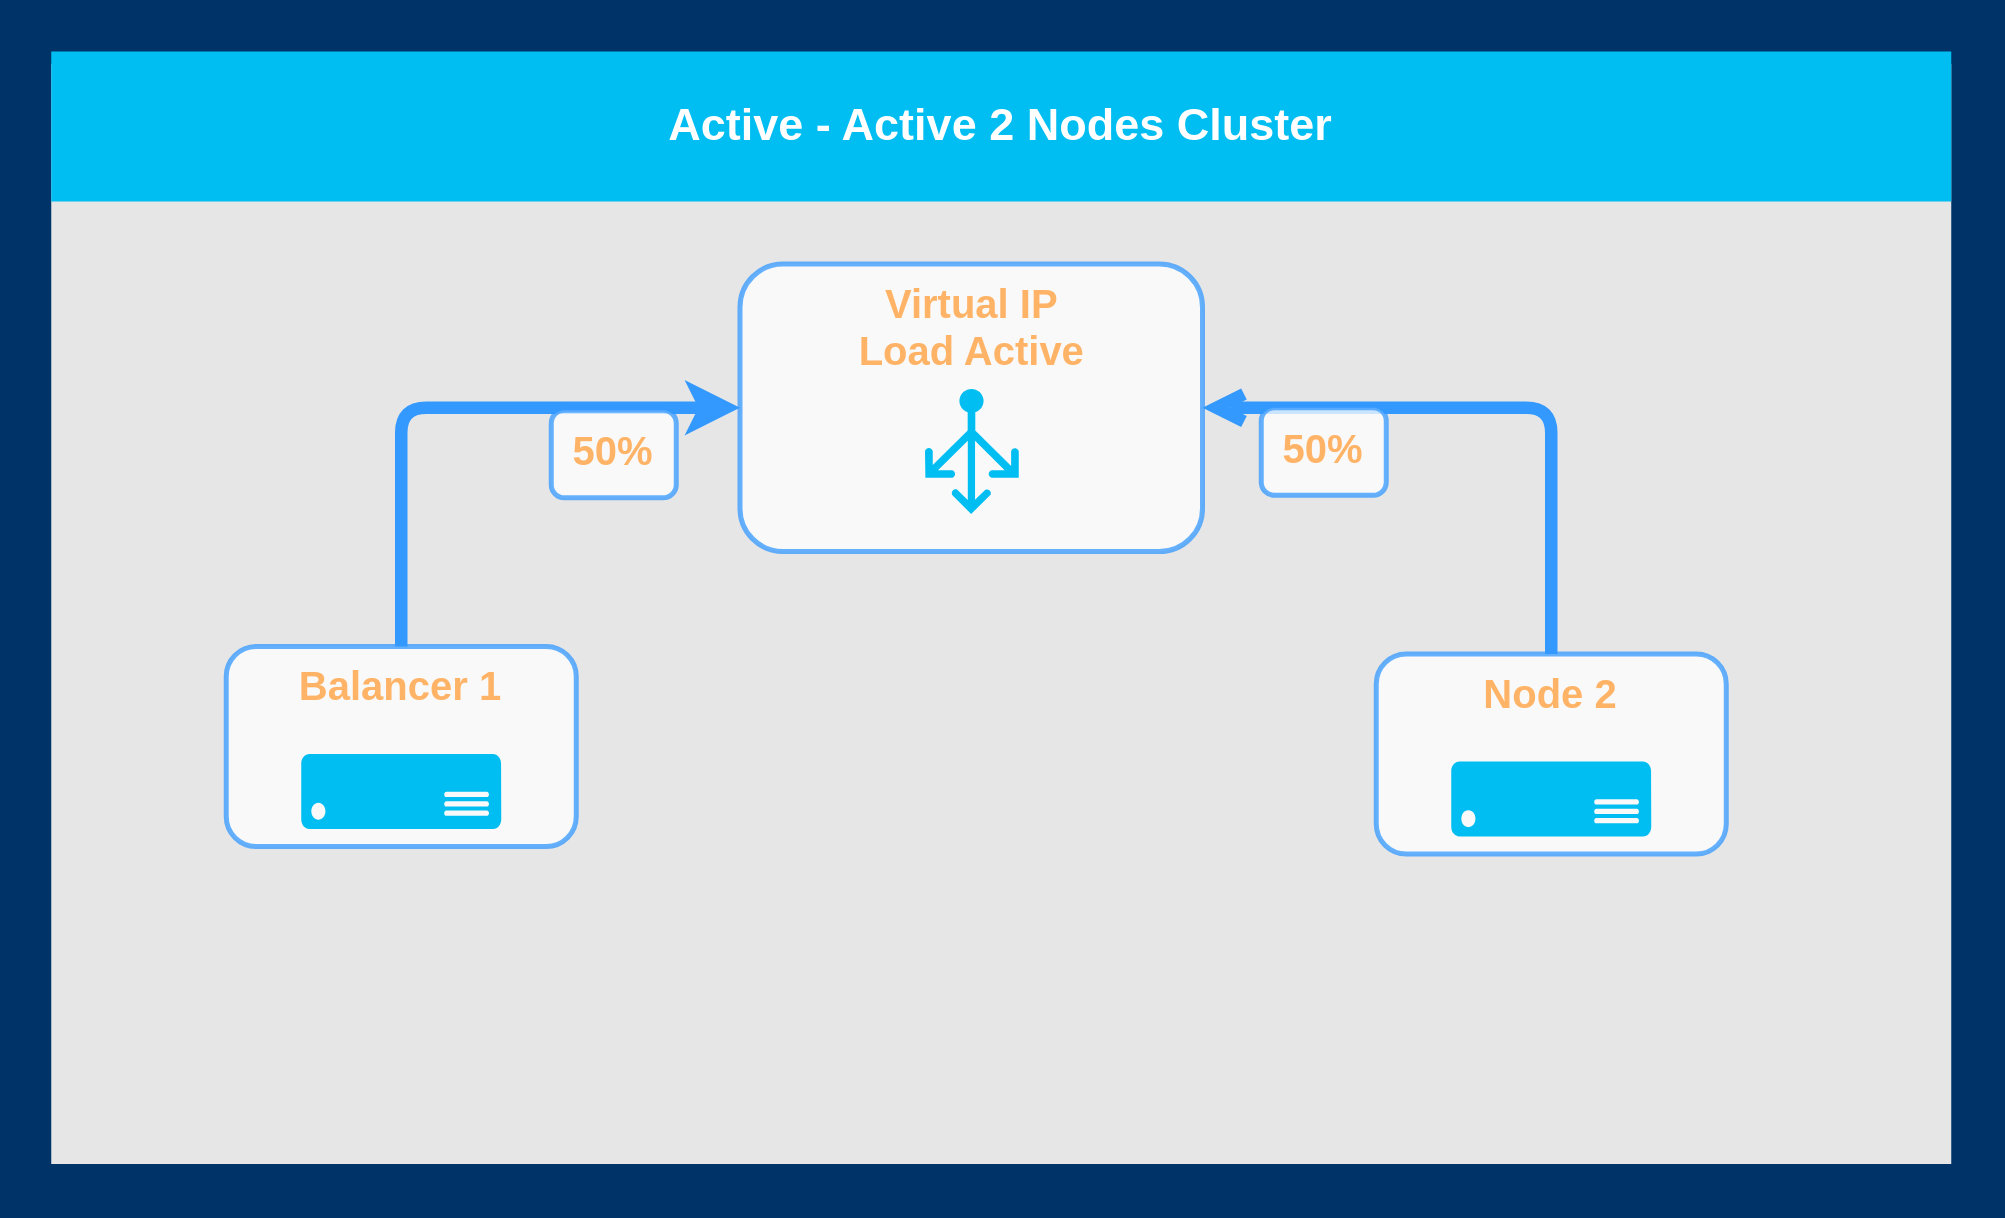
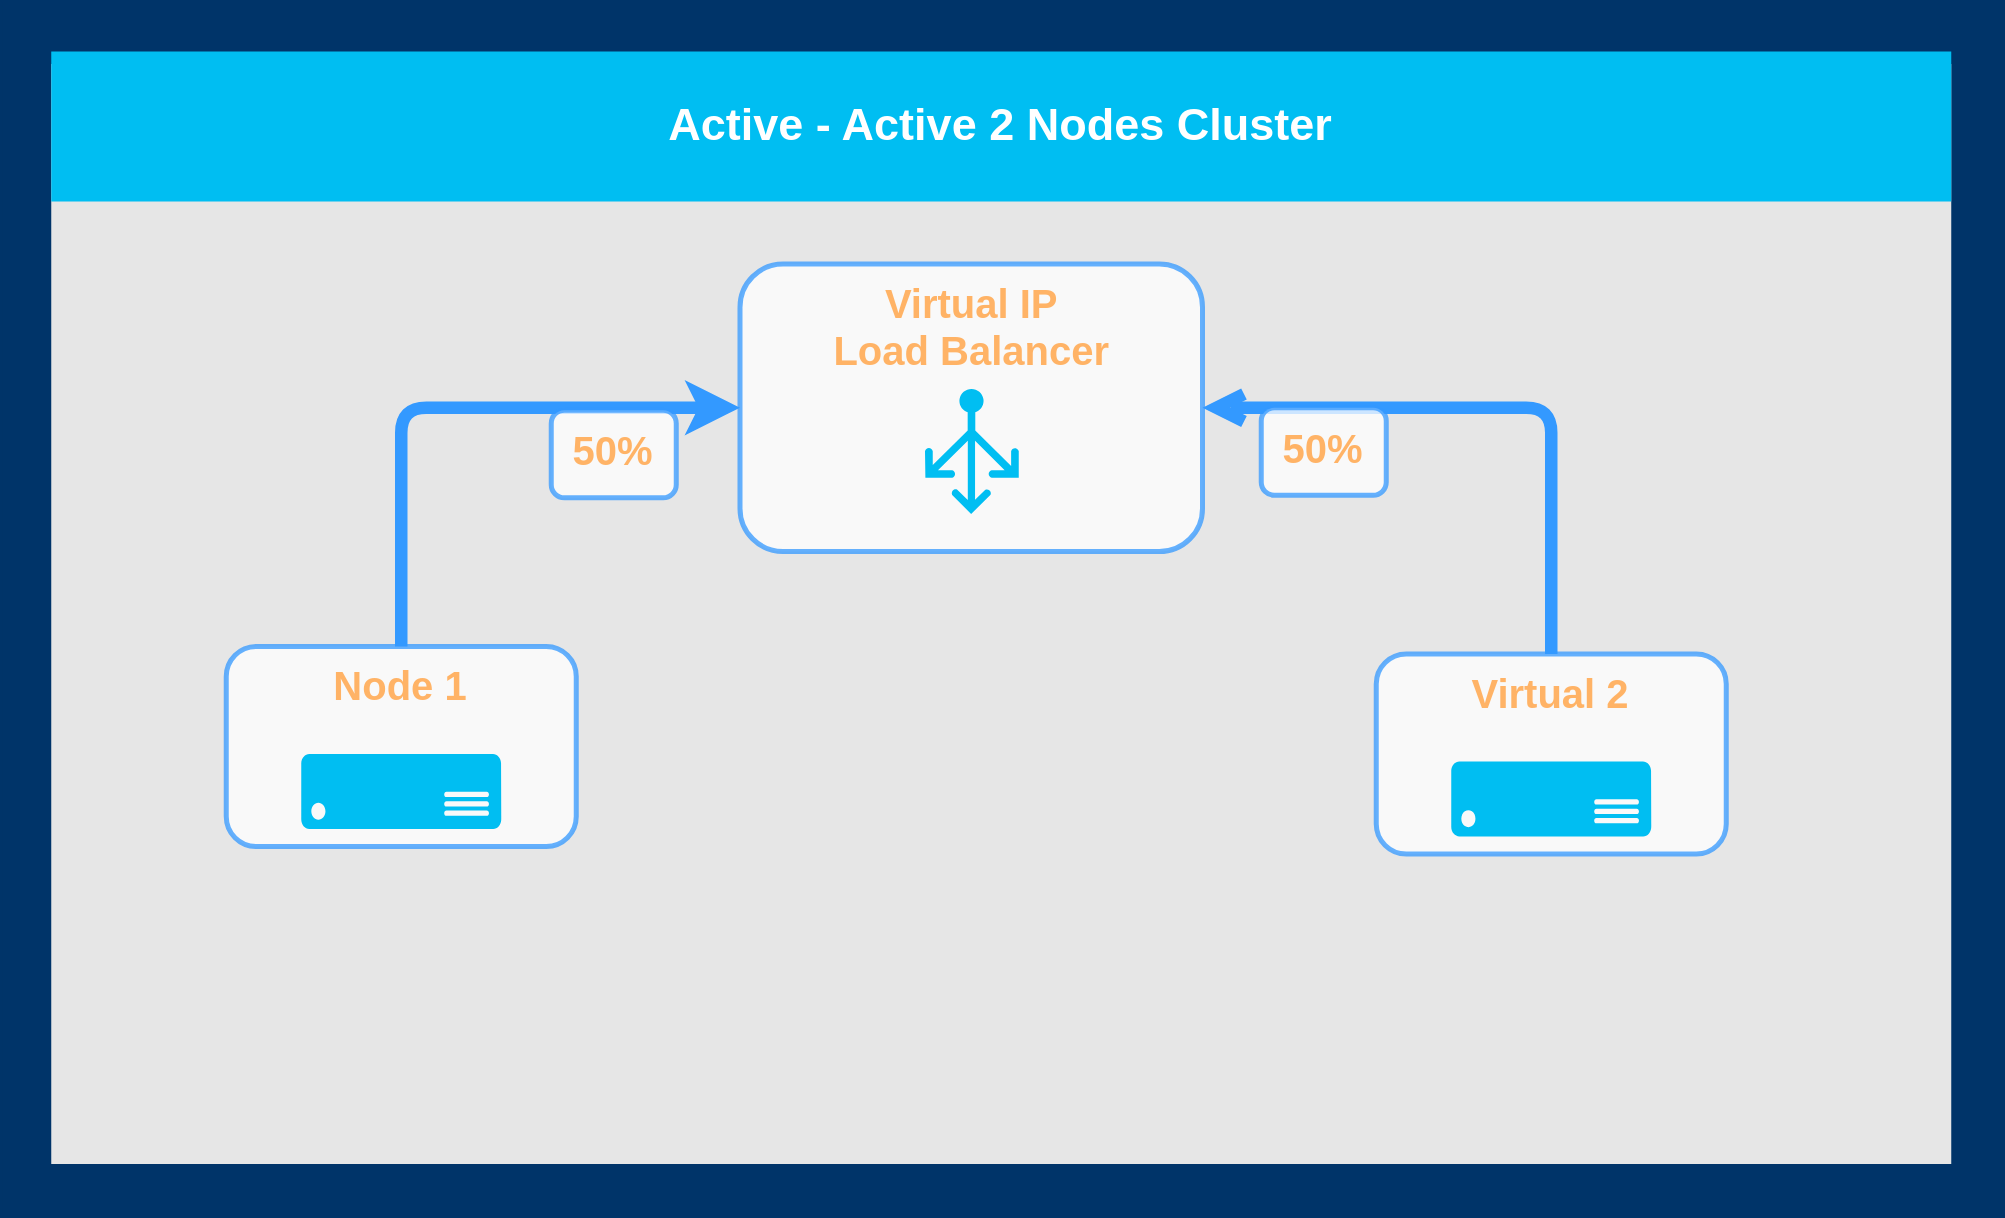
node "Virtual IP Load Active": label "Virtual IP Load Active" -> "Virtual IP Load Balancer"
node "Balancer 1": label "Balancer 1" -> "Node 1"
node "Node 2": label "Node 2" -> "Virtual 2"
